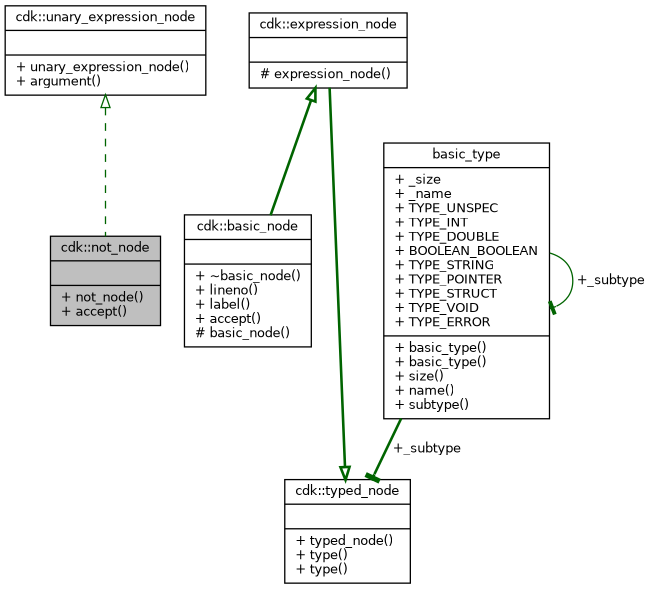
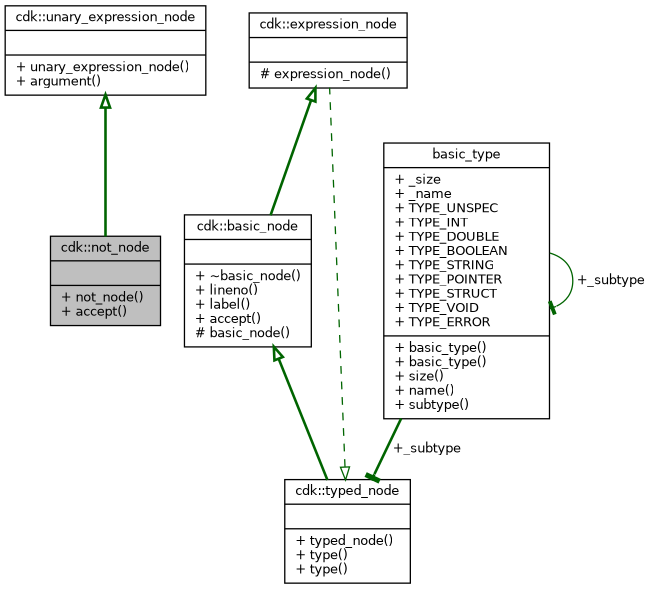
edge "cdk::not_node" -> "cdk::unary_expression_node": style dashed -> bold
node "basic_type": text "+ BOOLEAN_BOOLEAN" -> "+ TYPE_BOOLEAN"
edge "cdk::expression_node" -> "cdk::typed_node": style bold -> dashed
edge "cdk::typed_node" -> "cdk::basic_node": added
